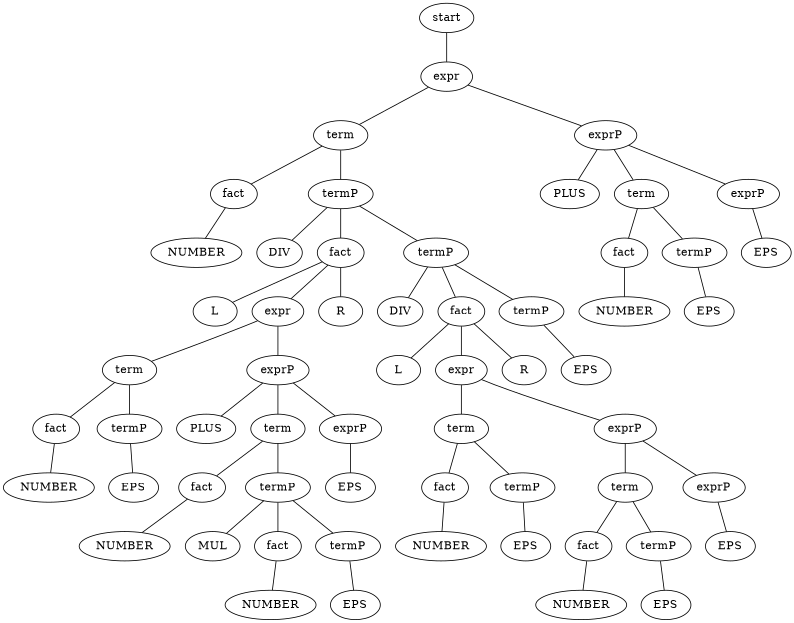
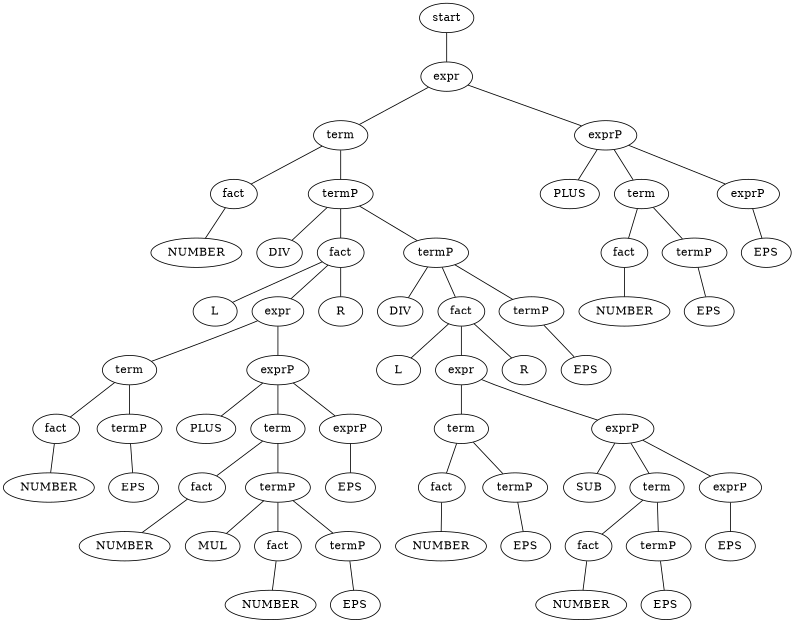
node "SUB": added
